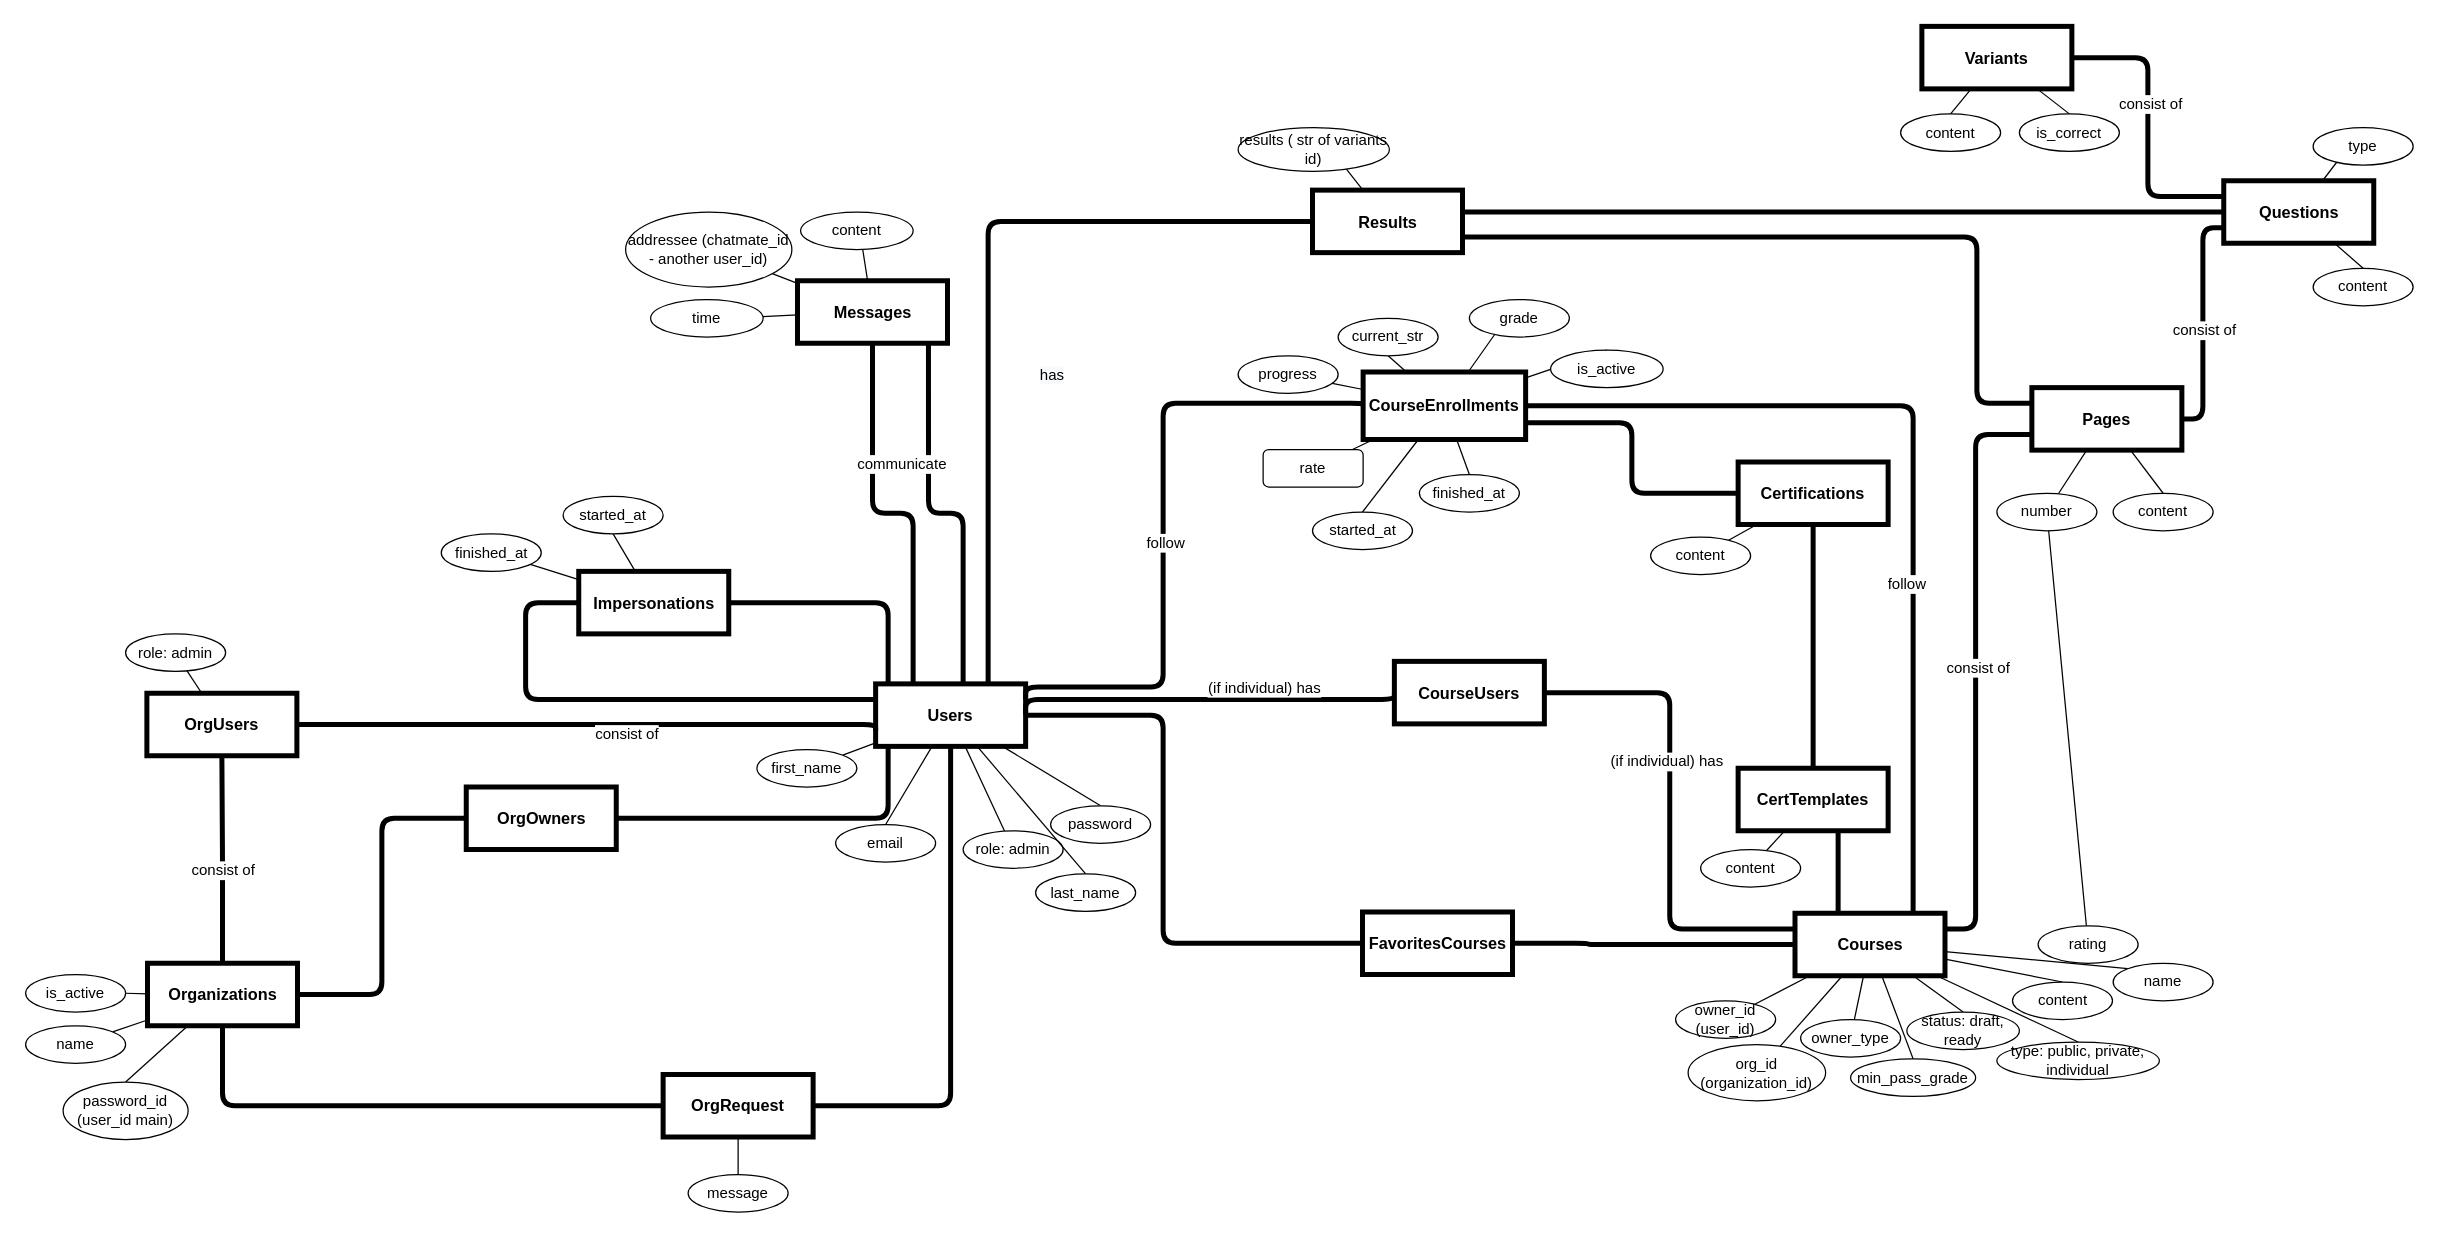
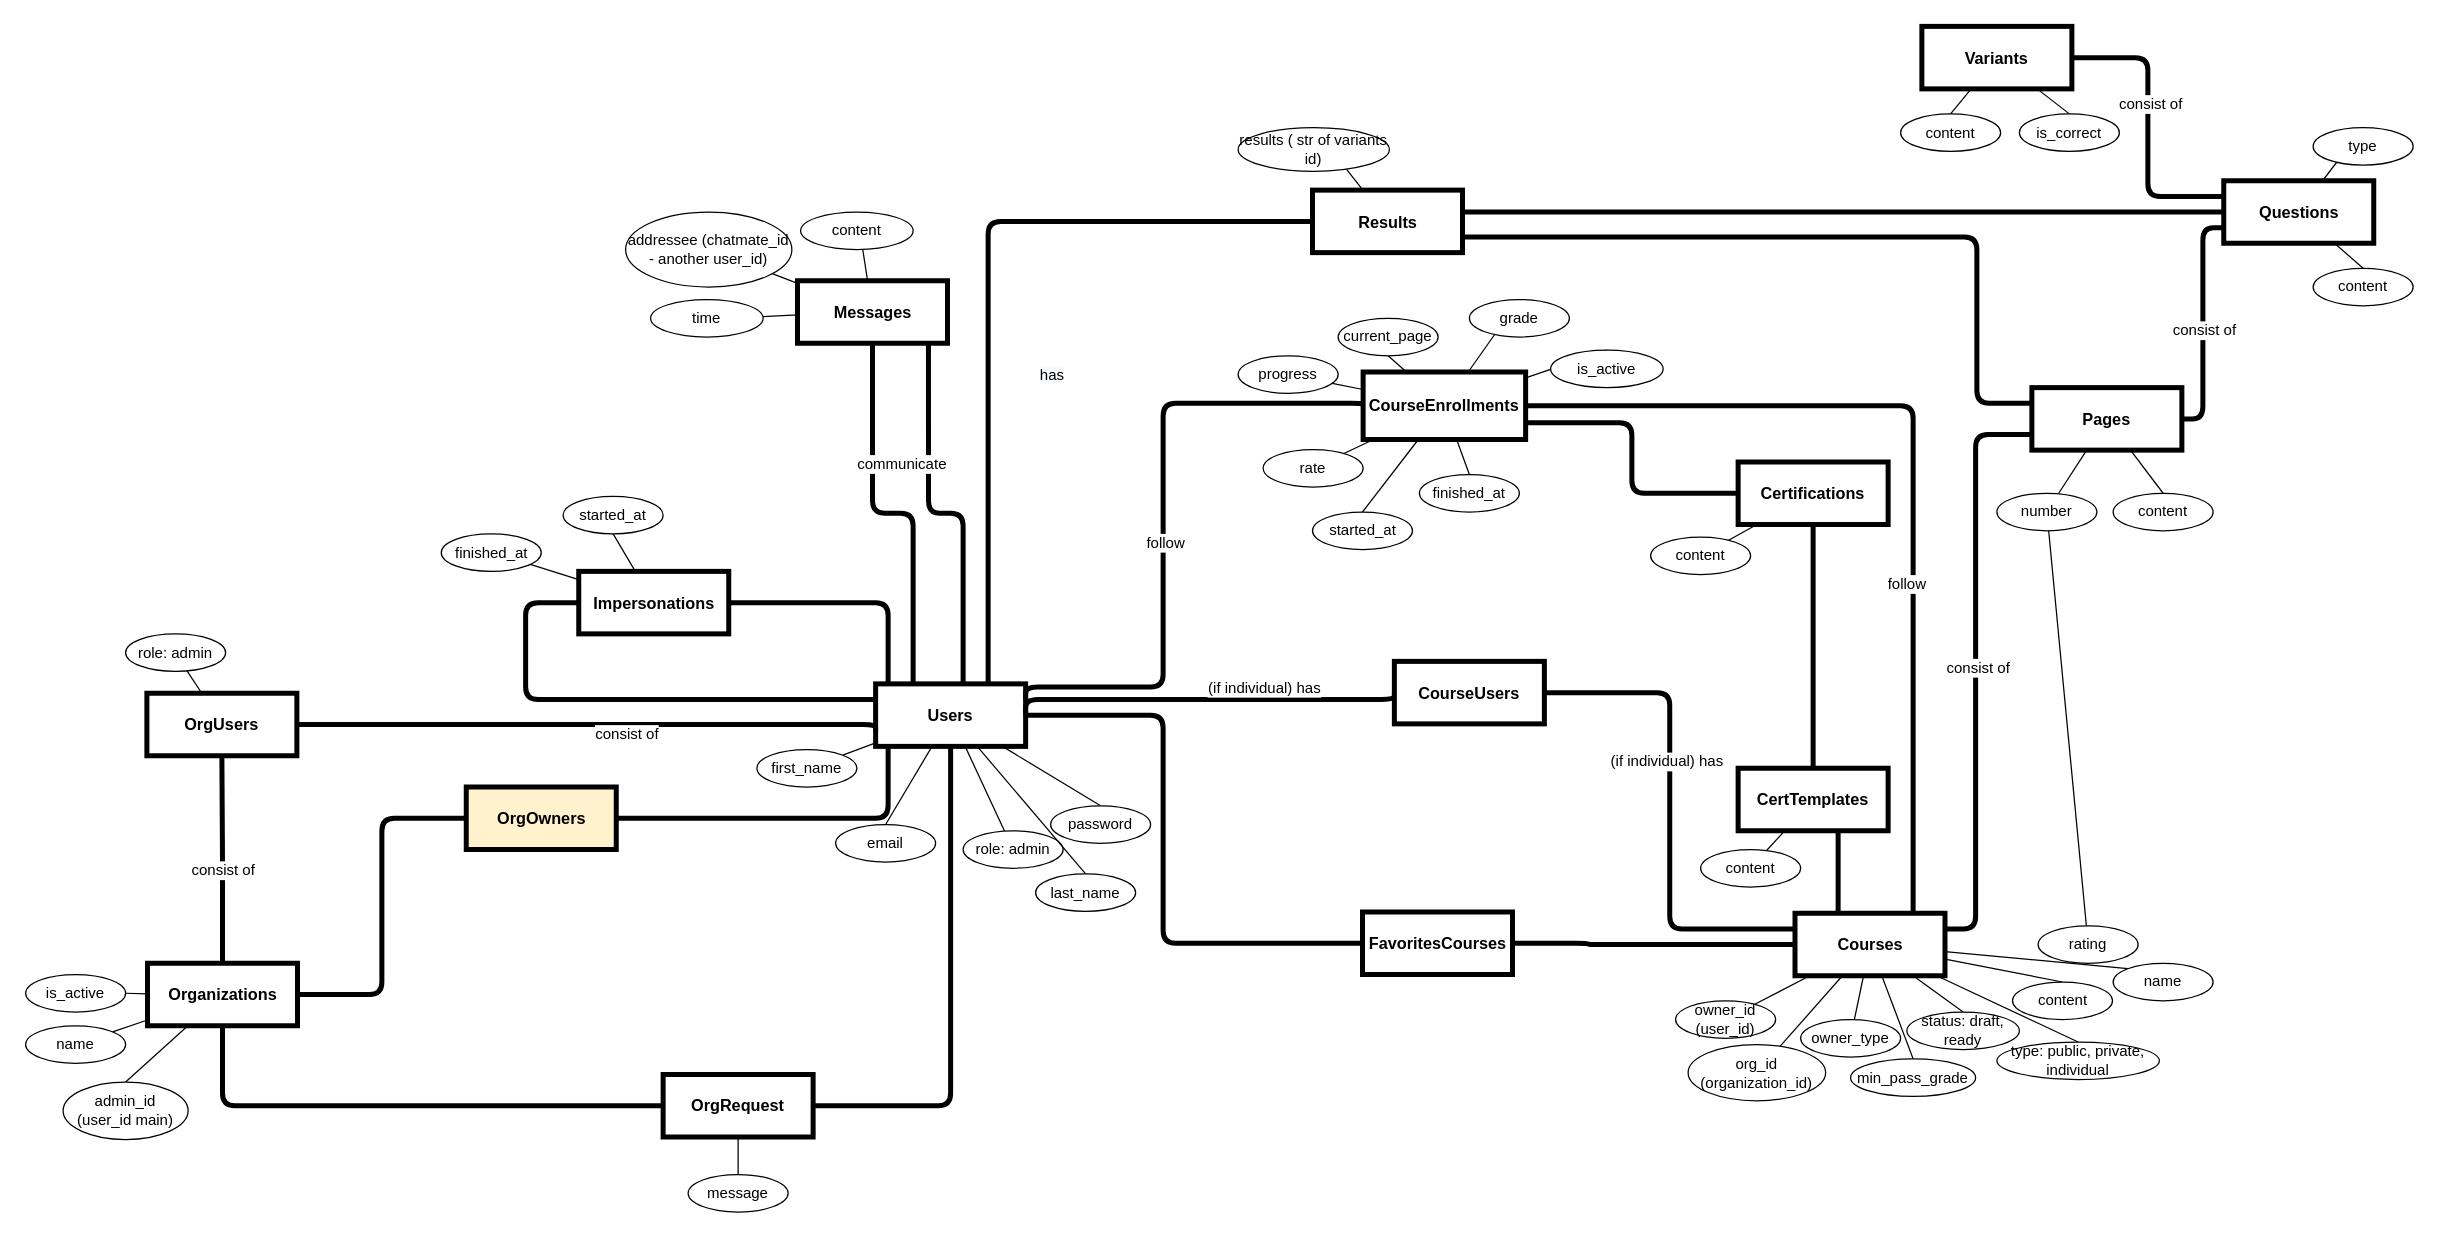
node "current_str": label "current_str" -> "current_page"
node "rate": shape rounded rectangle -> ellipse
node "OrgOwners": fillcolor #ffffff -> #fff2cc
node "password_id (user_id main)": label "password_id (user_id main)" -> "admin_id (user_id main)"
